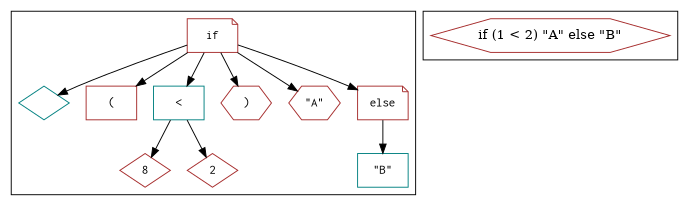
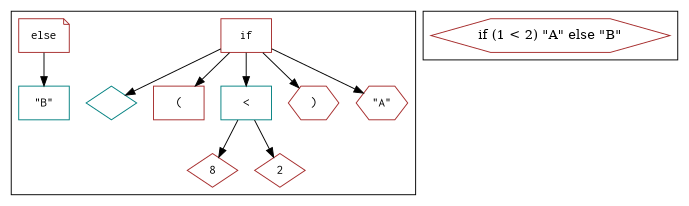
node "if": shape note -> box
edge "if" -> "else": removed
